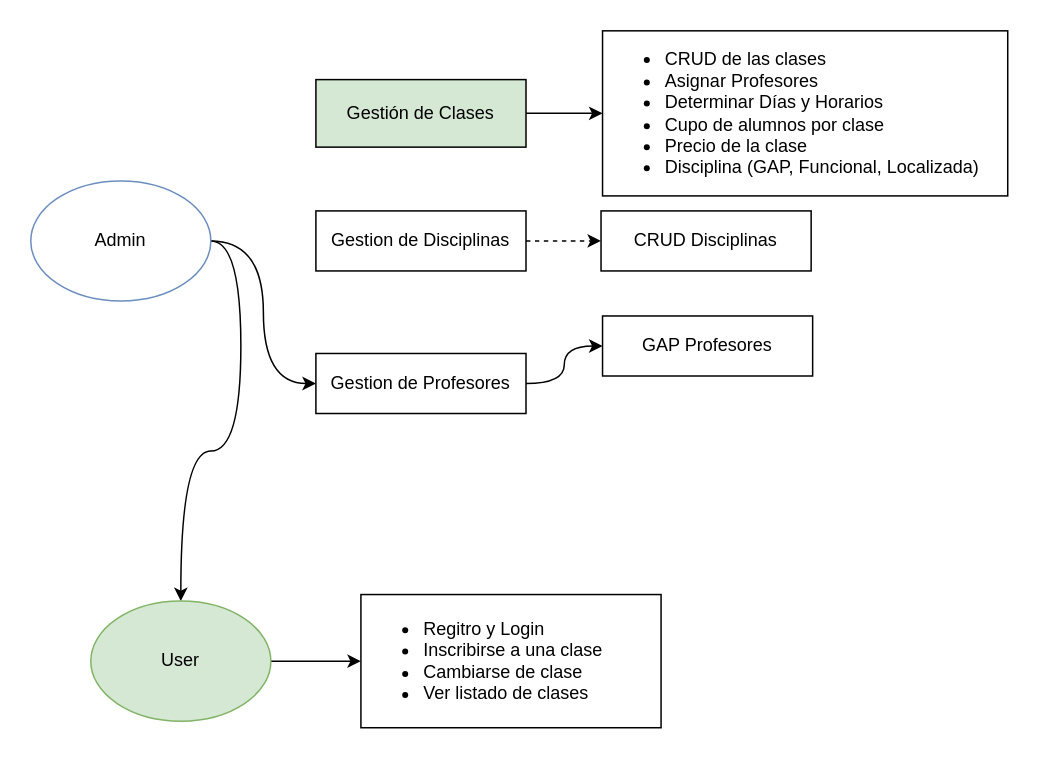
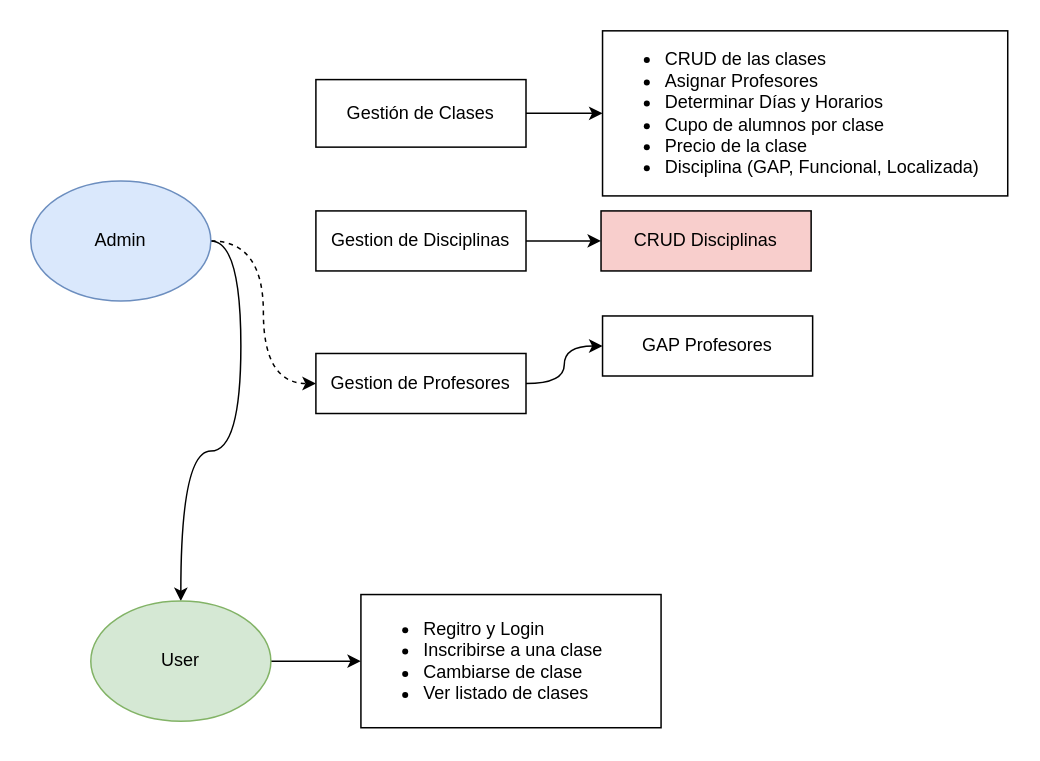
node "Gestión de Clases": fillcolor #d5e8d4 -> #ffffff
node "Admin": fillcolor #ffffff -> #dae8fc
edge "Gestion de Disciplinas" -> "CRUD Disciplinas": style dashed -> solid
node "CRUD Disciplinas": fillcolor #ffffff -> #f8cecc
edge "Admin" -> "Gestion de Profesores": style solid -> dashed
